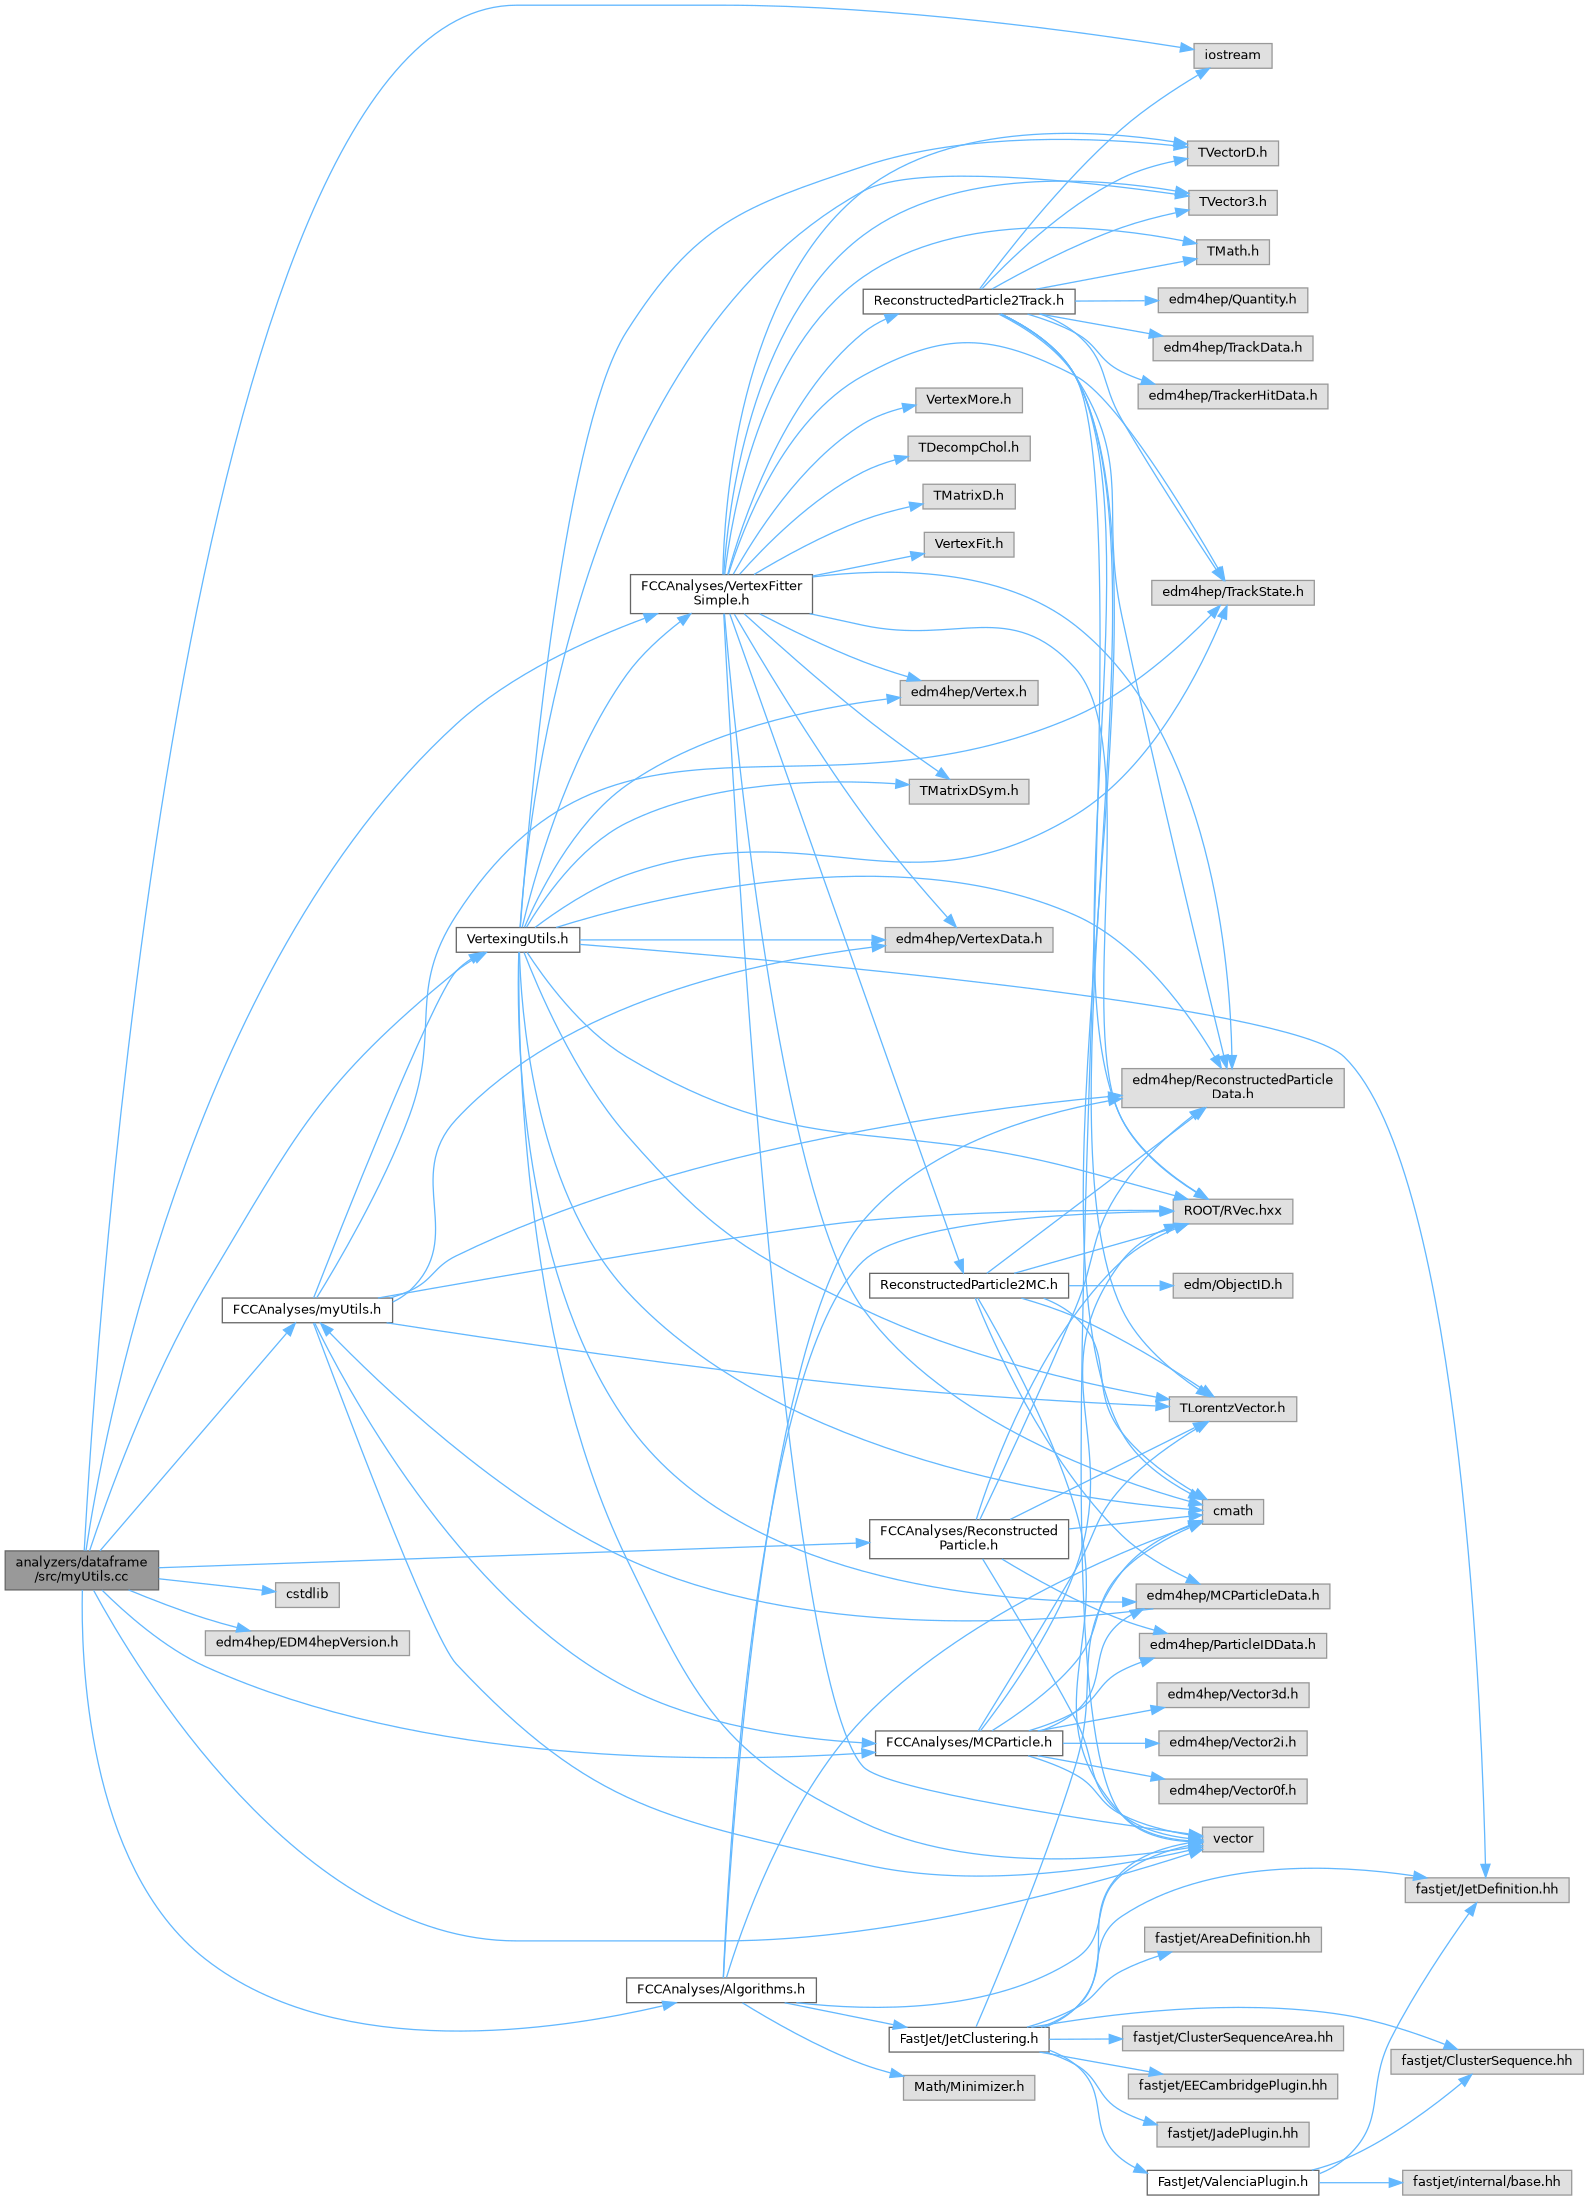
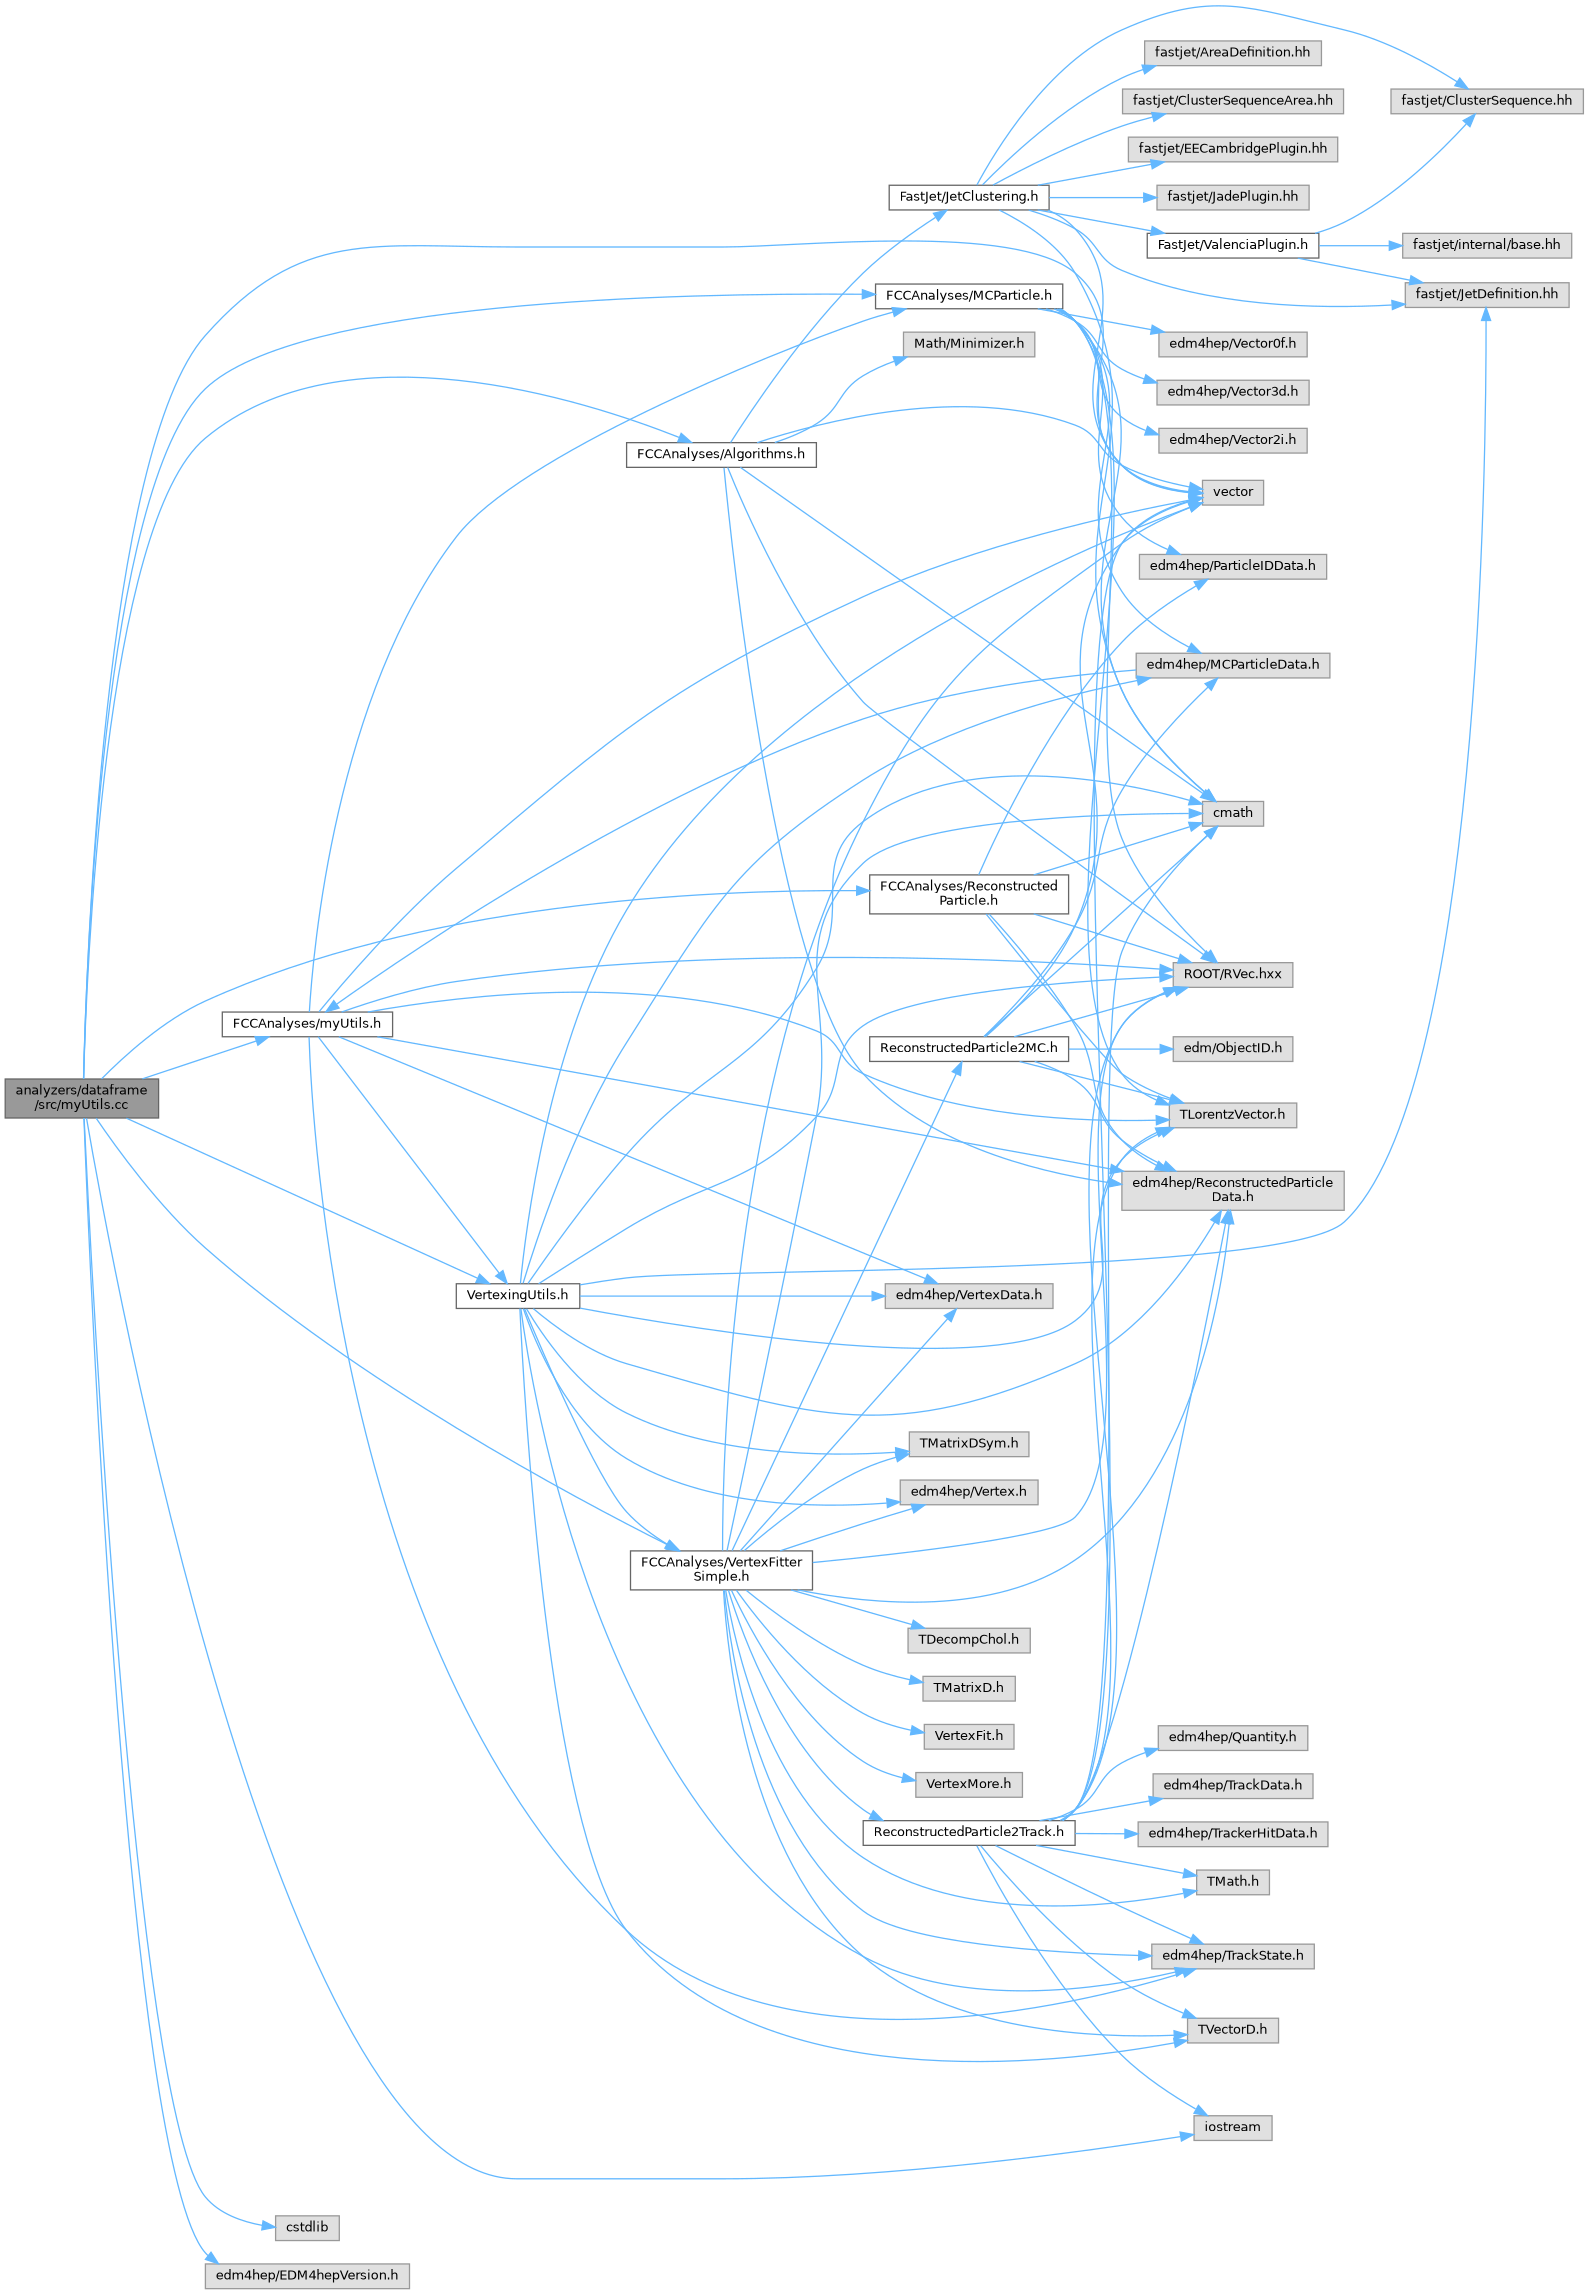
node "TVector3.h": removed
edge "FCCAnalyses/Reconstructed Particle.h" -> "vector": removed
